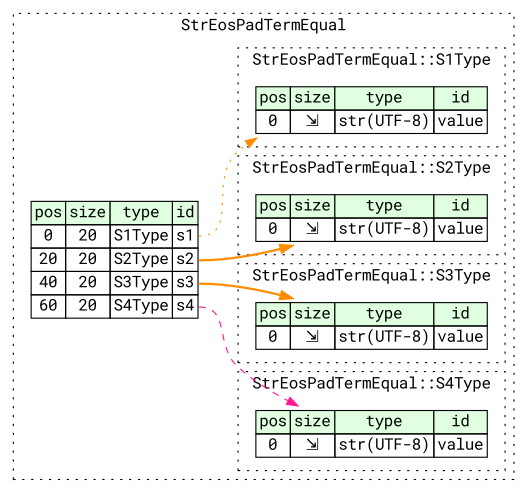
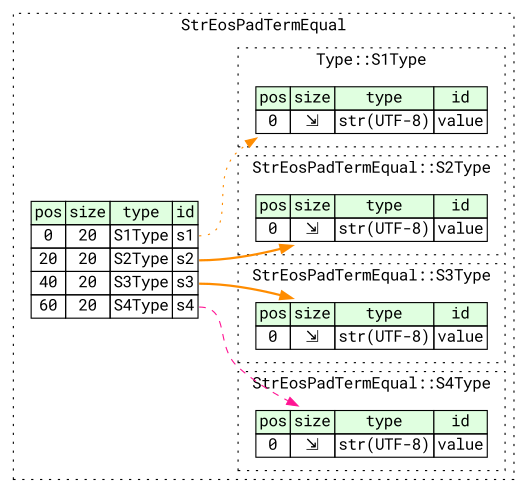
cluster "StrEosPadTermEqual::S1Type": label "StrEosPadTermEqual::S1Type" -> "Type::S1Type"
